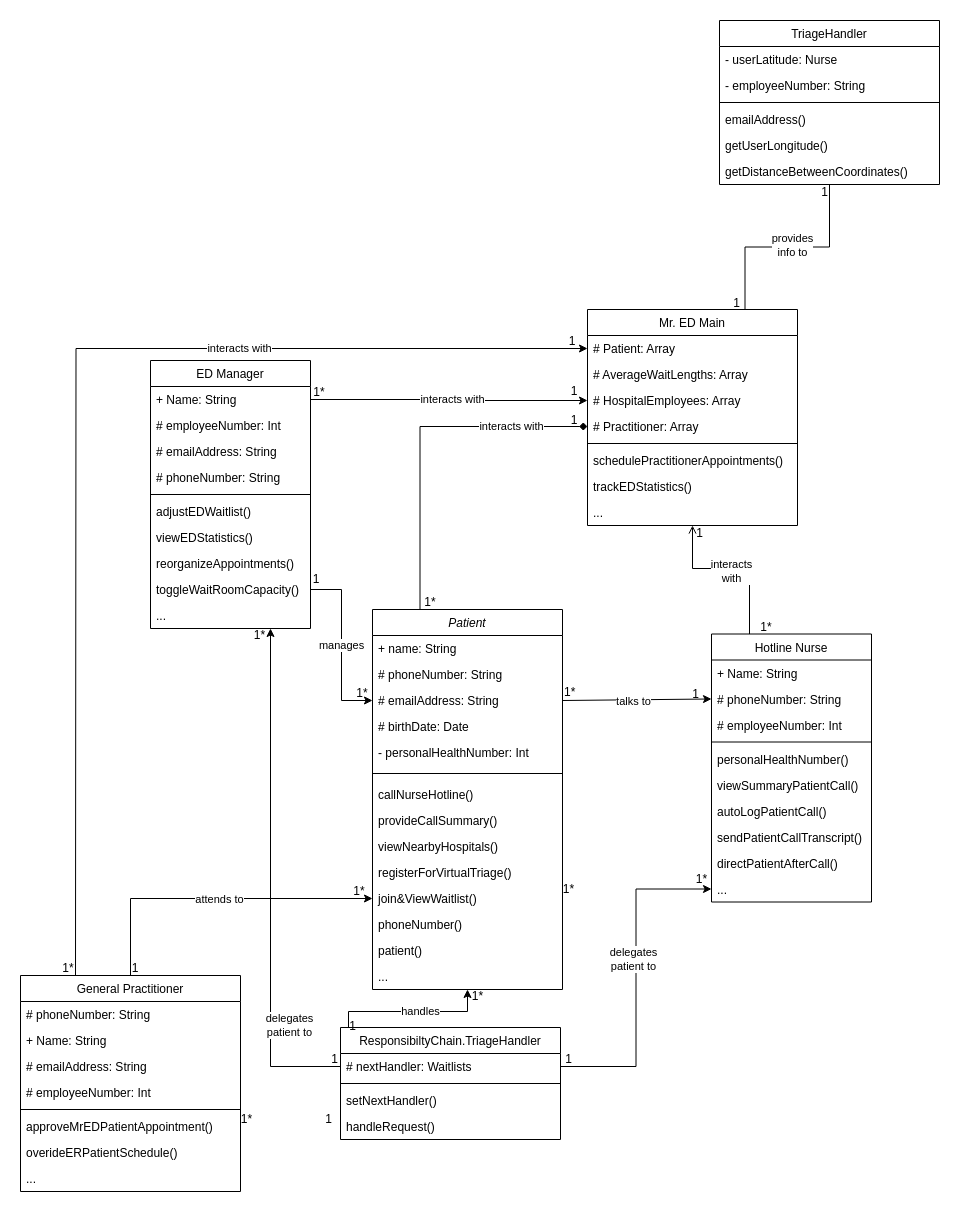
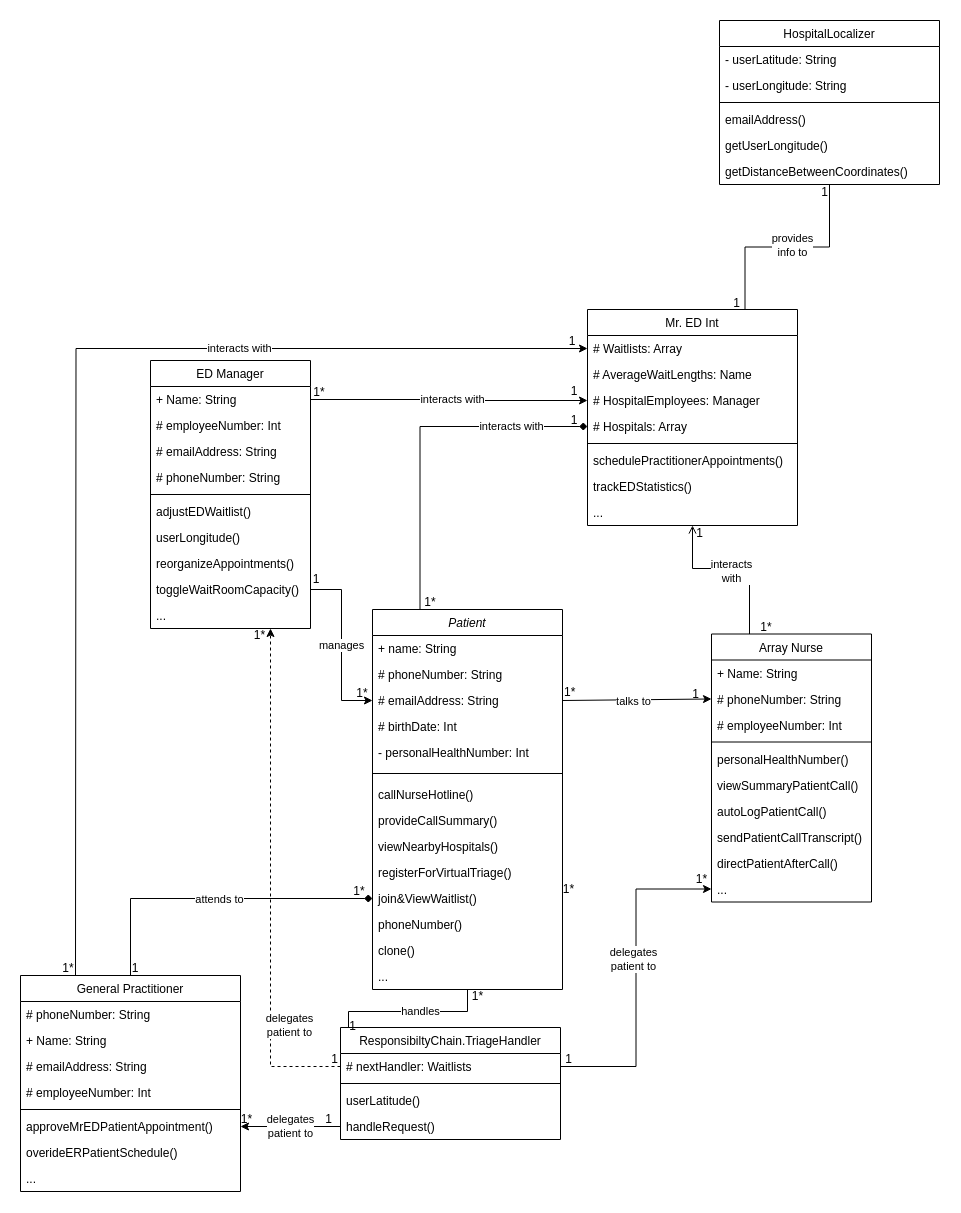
node "TriageHandler": label "TriageHandler" -> "HospitalLocalizer"
node "- userLatitude: Nurse": label "- userLatitude: Nurse" -> "- userLatitude: String"
node "- employeeNumber: String": label "- employeeNumber: String" -> "- userLongitude: String"
node "Mr. ED Main": label "Mr. ED Main" -> "Mr. ED Int"
node "# Patient: Array": label "# Patient: Array" -> "# Waitlists: Array"
node "# AverageWaitLengths: Array": label "# AverageWaitLengths: Array" -> "# AverageWaitLengths: Name"
node "# HospitalEmployees: Array": label "# HospitalEmployees: Array" -> "# HospitalEmployees: Manager"
node "# Practitioner: Array": label "# Practitioner: Array" -> "# Hospitals: Array"
node "viewEDStatistics()": label "viewEDStatistics()" -> "userLongitude()"
node "Hotline Nurse": label "Hotline Nurse" -> "Array Nurse"
node "# birthDate: Date": label "# birthDate: Date" -> "# birthDate: Int"
edge "# nextHandler: Waitlists" -> "ED Manager": style solid -> dashed
edge "General Practitioner" -> "join&ViewWaitlist()": arrowhead classic -> diamond
node "patient()": label "patient()" -> "clone()"
edge "ResponsibiltyChain.TriageHandler" -> "Patient": arrowhead classic -> none
node "setNextHandler()": label "setNextHandler()" -> "userLatitude()"
edge "handleRequest()" -> "approveMrEDPatientAppointment()": added, label "delegates patient to"
